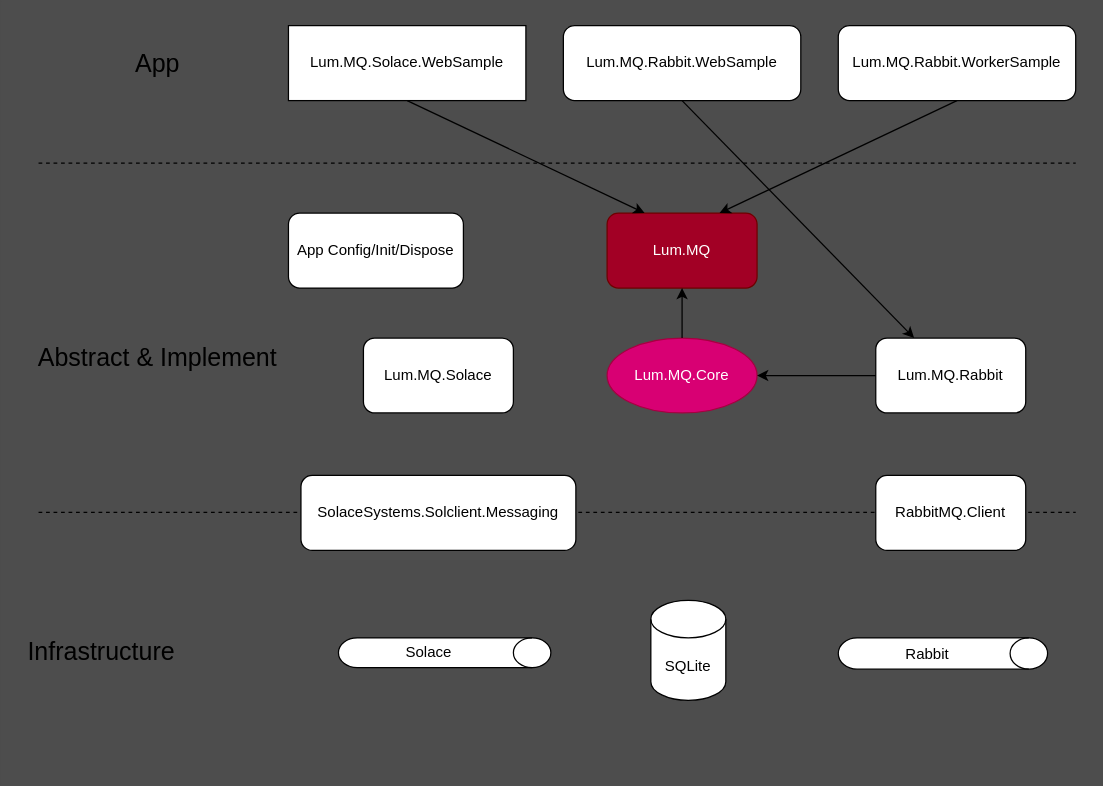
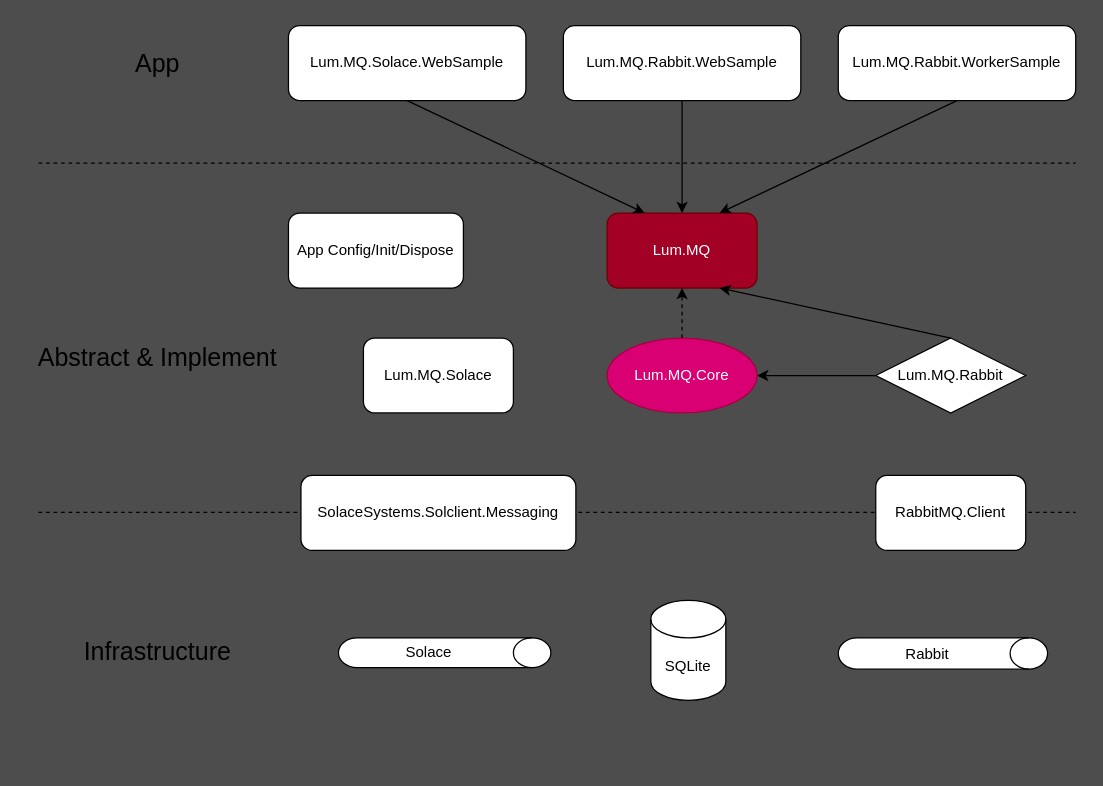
node "Lum.MQ.Solace.WebSample": shape rectangle -> rounded rectangle
edge "Lum.MQ.Rabbit.WebSample" -> "Lum.MQ.Rabbit": now "Lum.MQ.Rabbit.WebSample" -> "Lum.MQ"
edge "Lum.MQ.Core" -> "Lum.MQ": style solid -> dashed
edge "Lum.MQ.Rabbit" -> "Lum.MQ": added
node "Lum.MQ.Rabbit": shape rounded rectangle -> diamond
node "Infrastructure": moved (101, 651) -> (157, 651)
